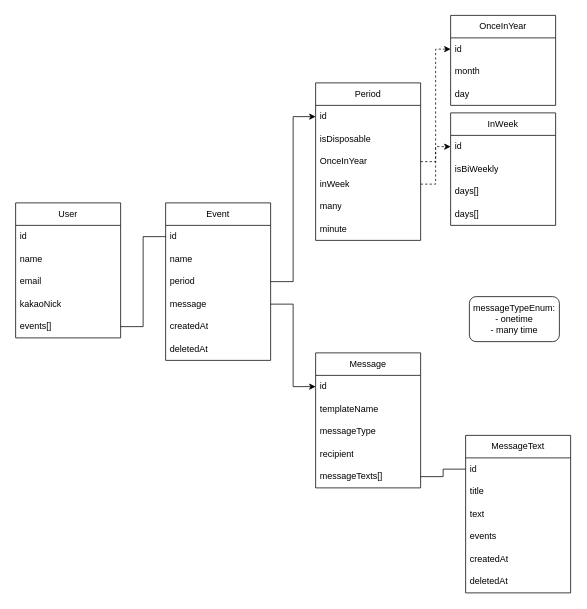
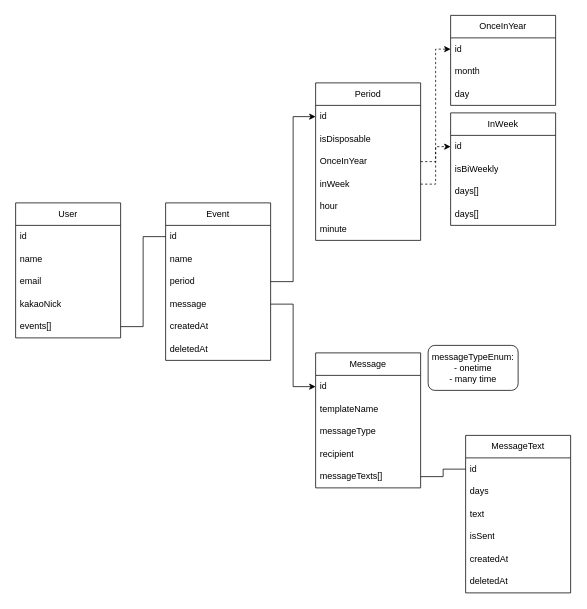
node "many": label "many" -> "hour"
node "messageTypeEnum: - onetime - many time": moved (514, 319) -> (473, 368)
node "title": label "title" -> "days"
node "events": label "events" -> "isSent"
